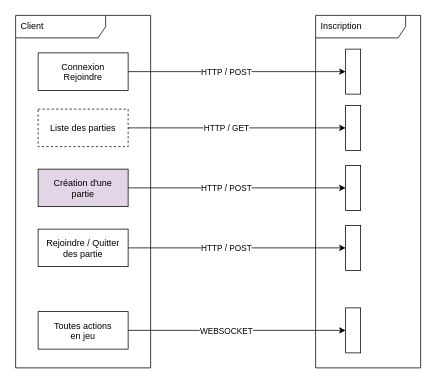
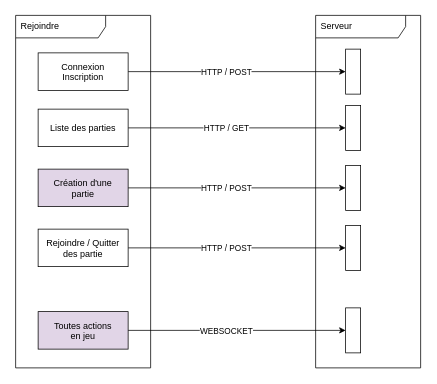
node "Client": label "Client" -> "Rejoindre"
node "Inscription": label "Inscription" -> "Serveur"
node "Connexion Rejoindre": label "Connexion Rejoindre" -> "Connexion Inscription"
node "Liste des parties": style dashed -> solid
node "Toutes actions en jeu": fillcolor #ffffff -> #e1d5e7
